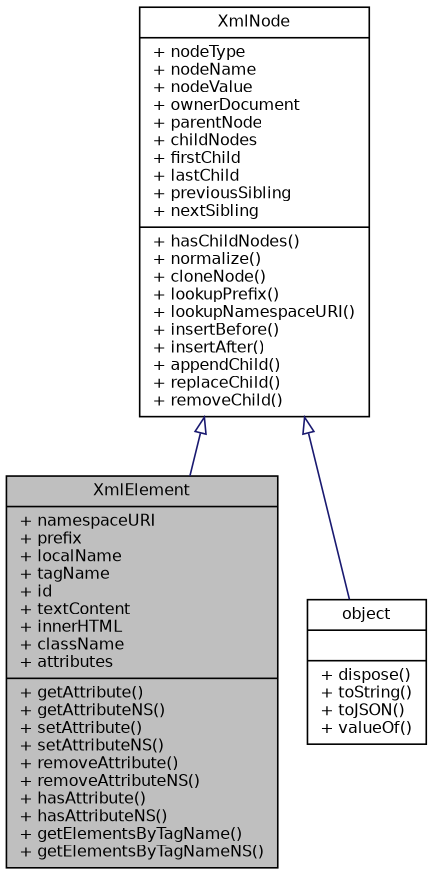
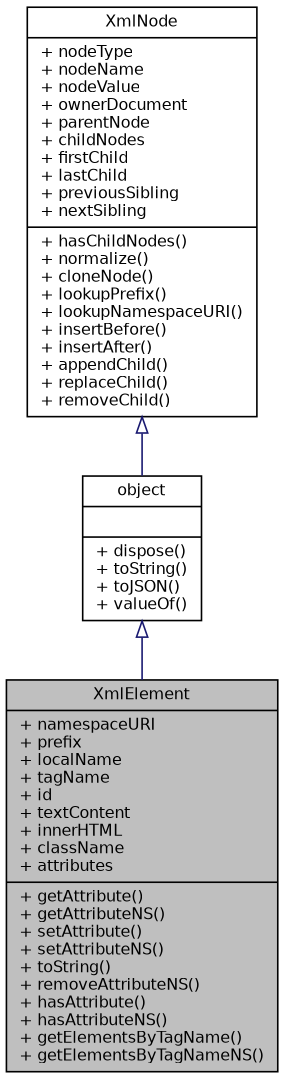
edge "XmlElement" -> "XmlNode": now "XmlElement" -> "object"
node "XmlElement": text "+ removeAttribute()" -> "+ toString()"
